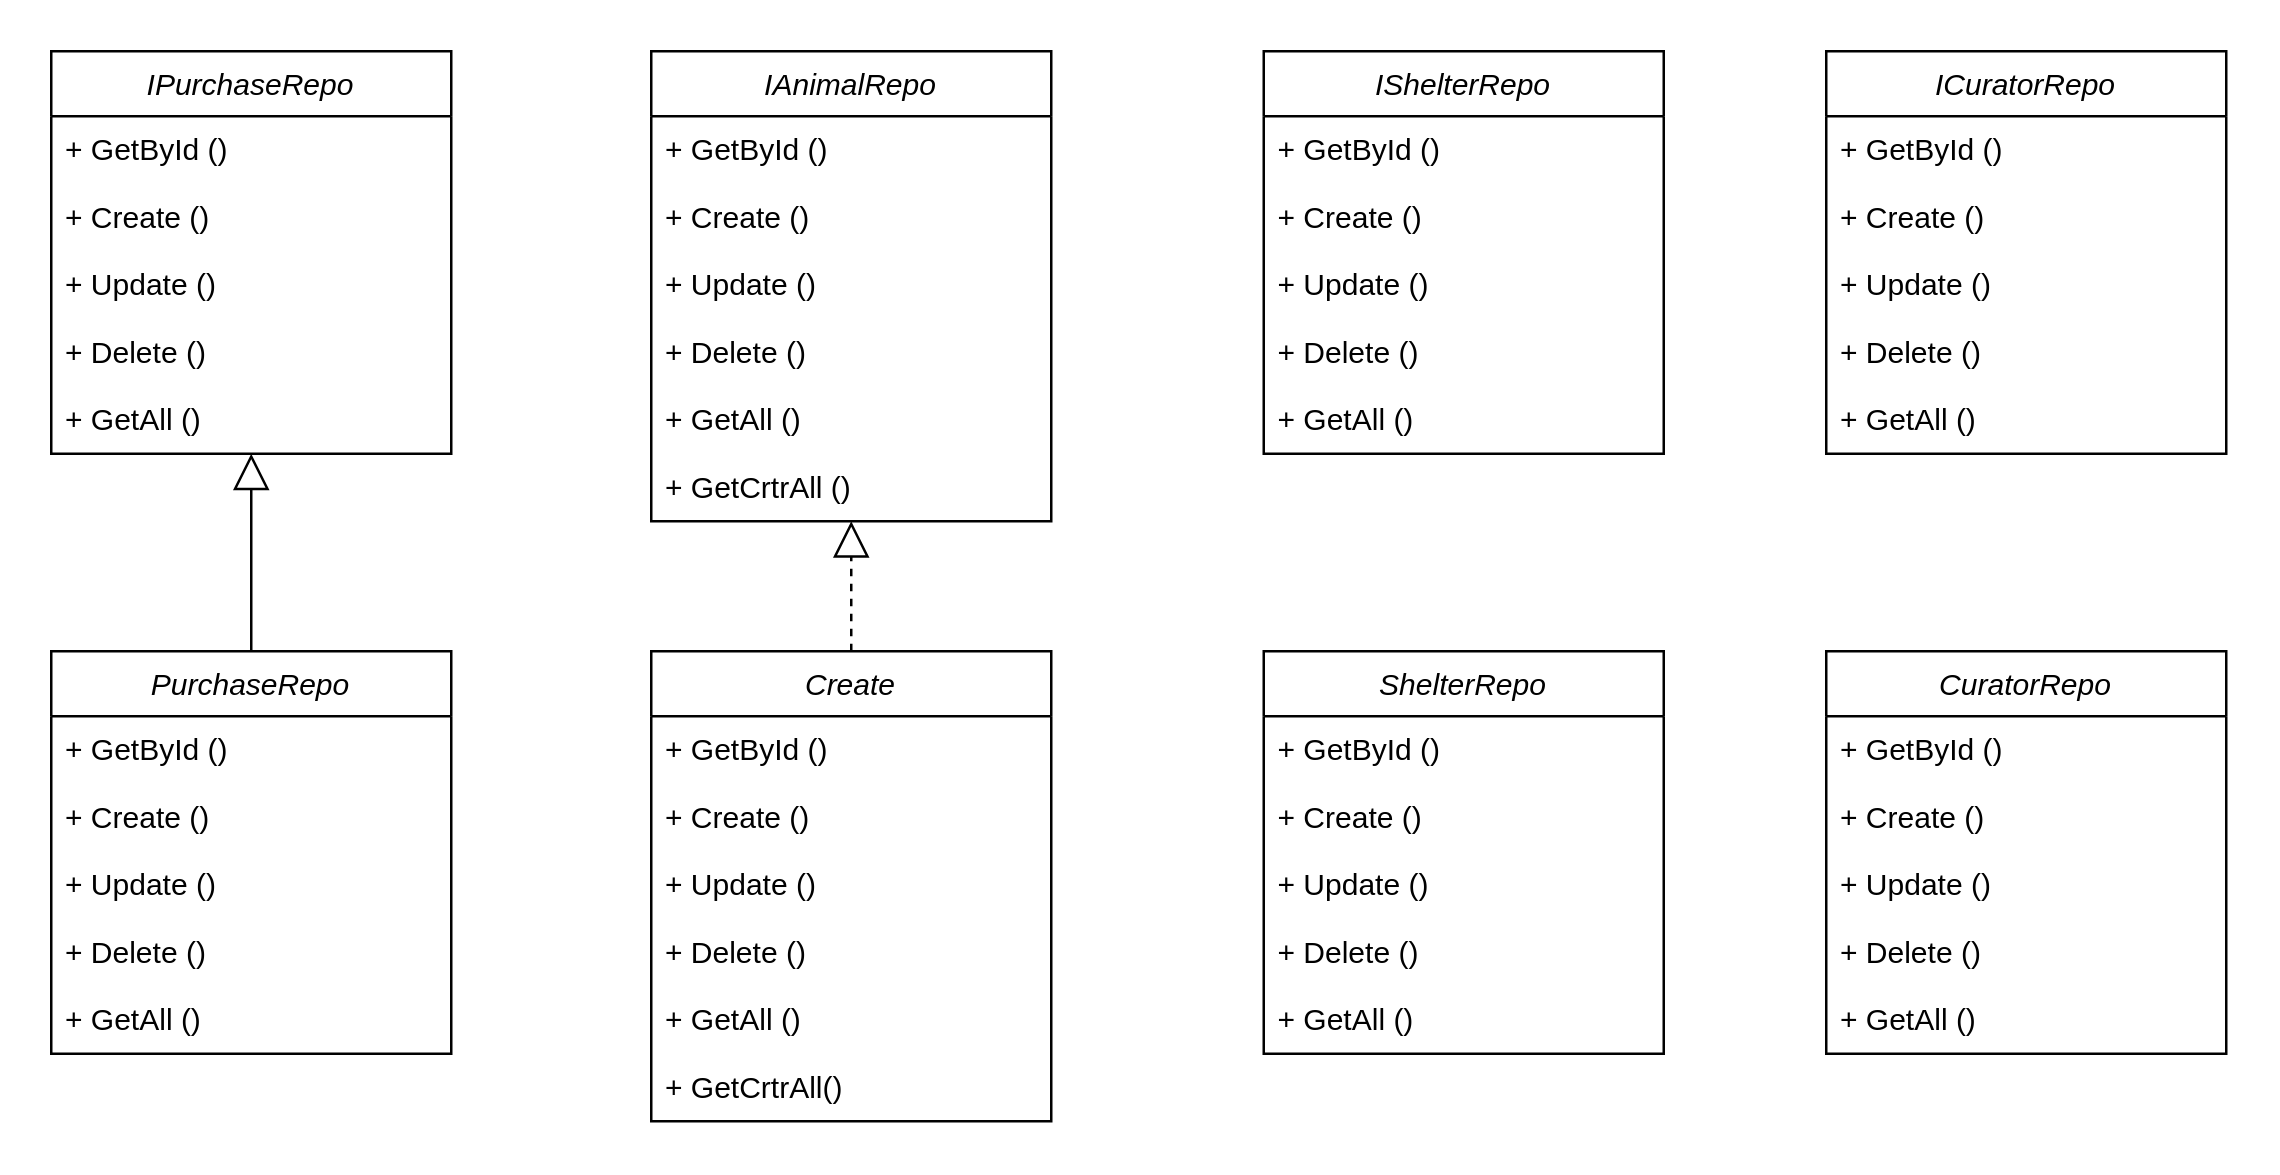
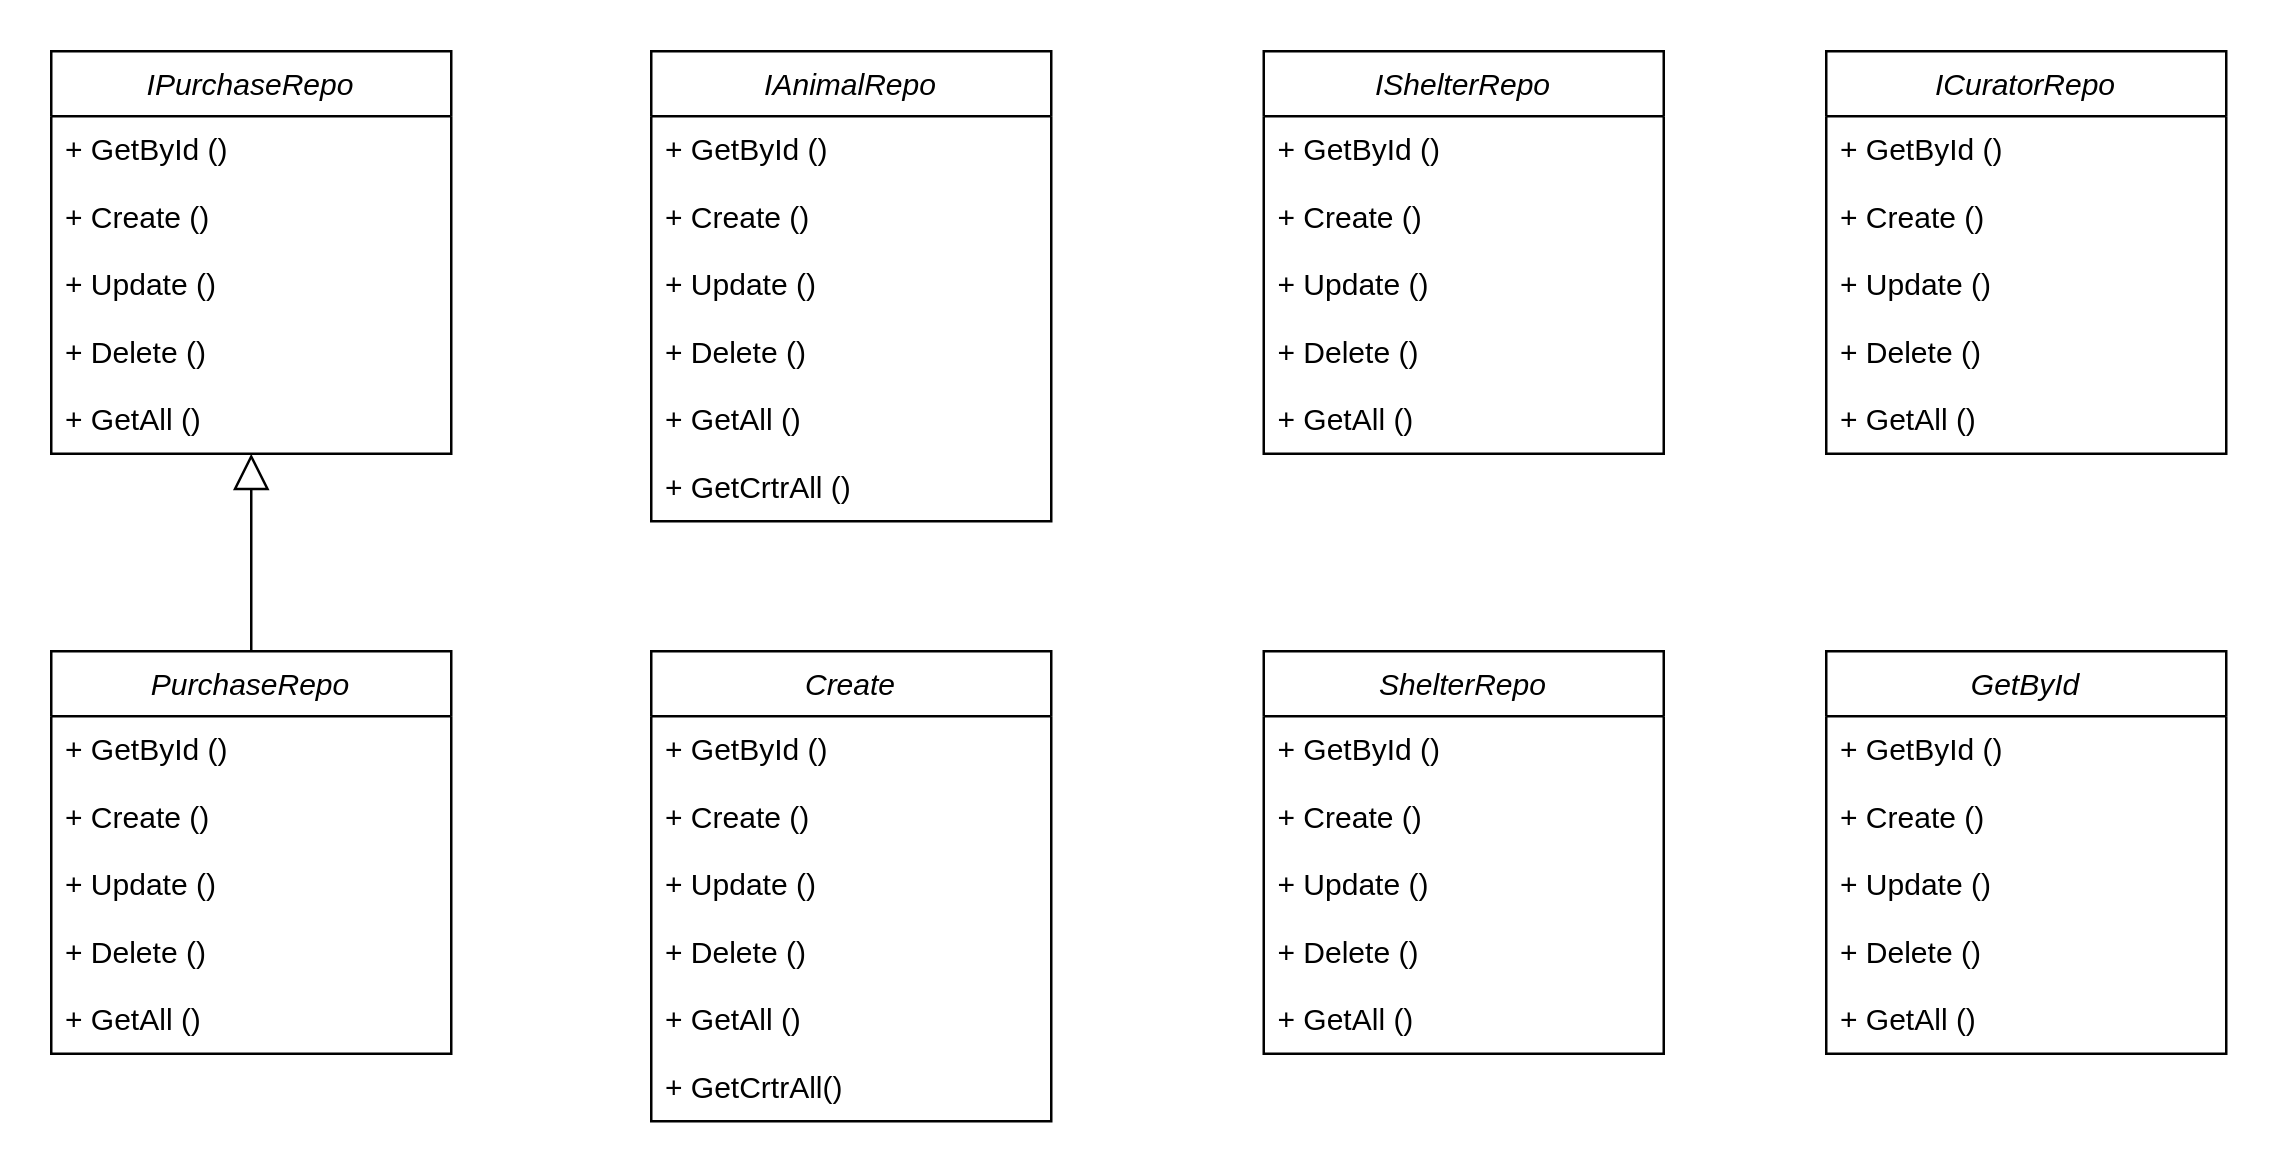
edge "Create" -> "IAnimalRepo": removed
node "CuratorRepo": label "CuratorRepo" -> "GetById"
